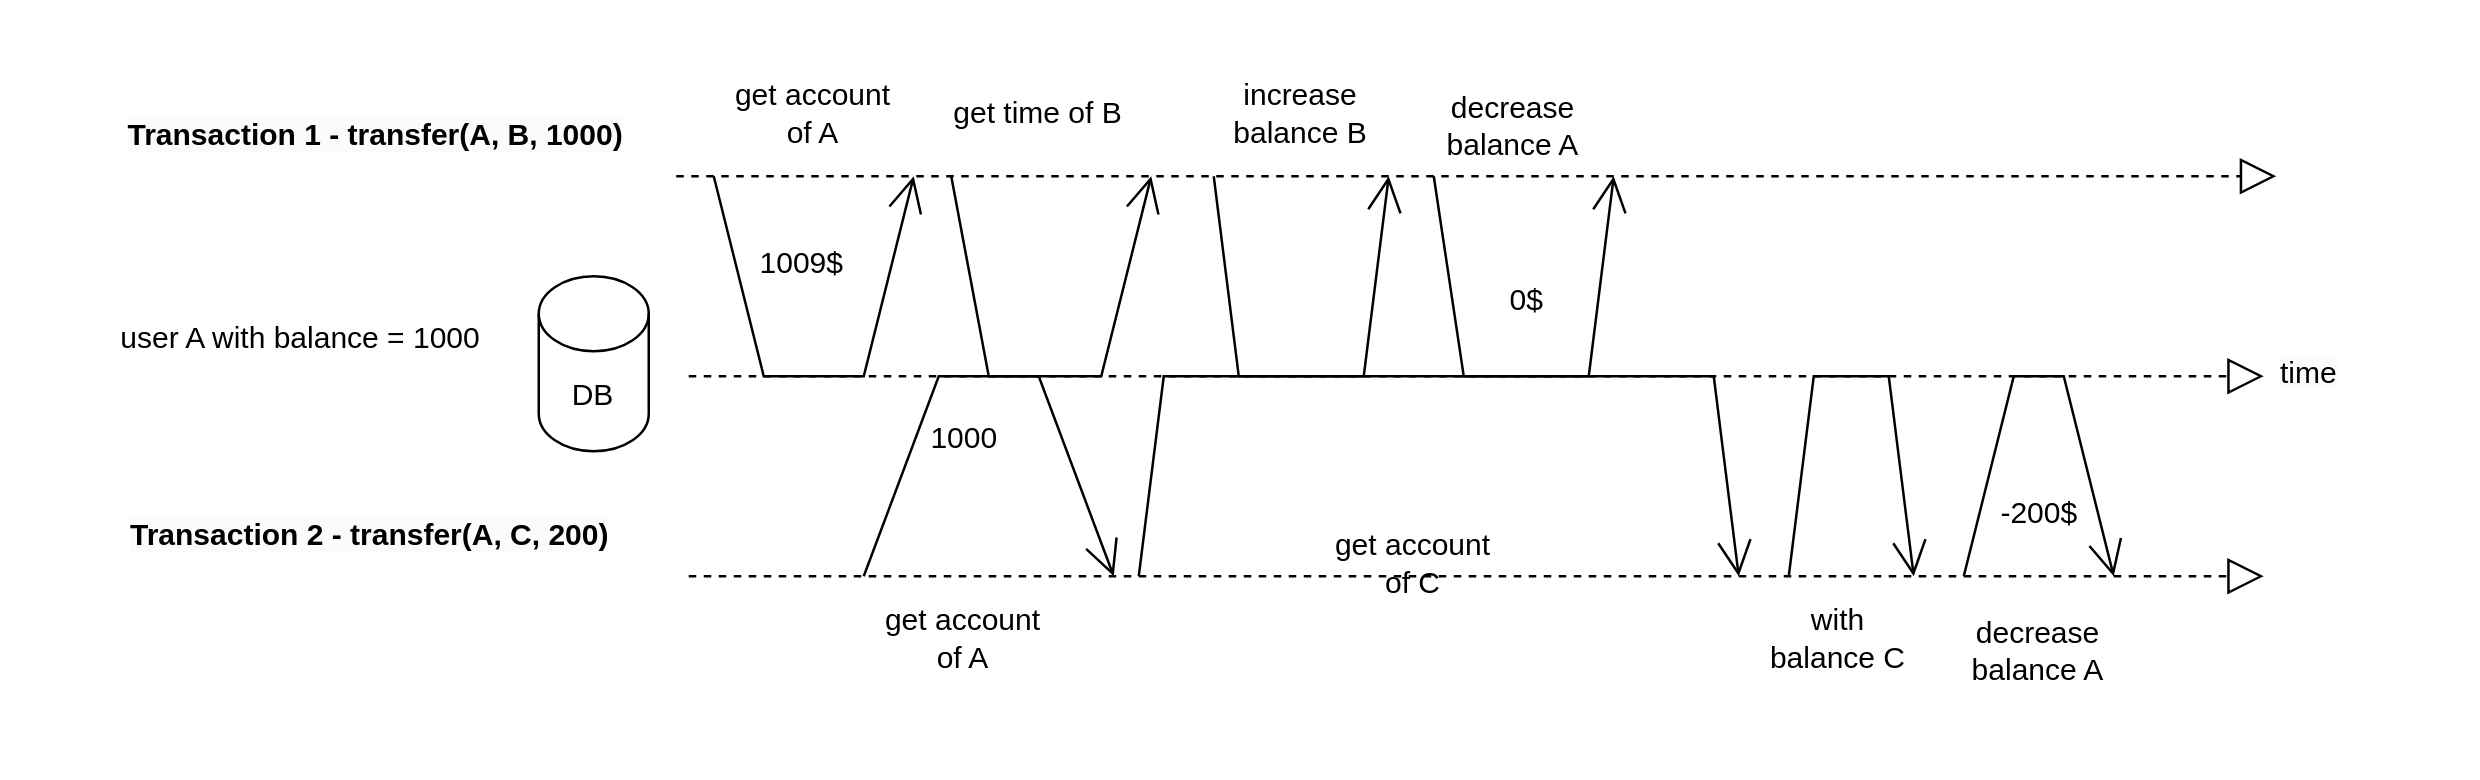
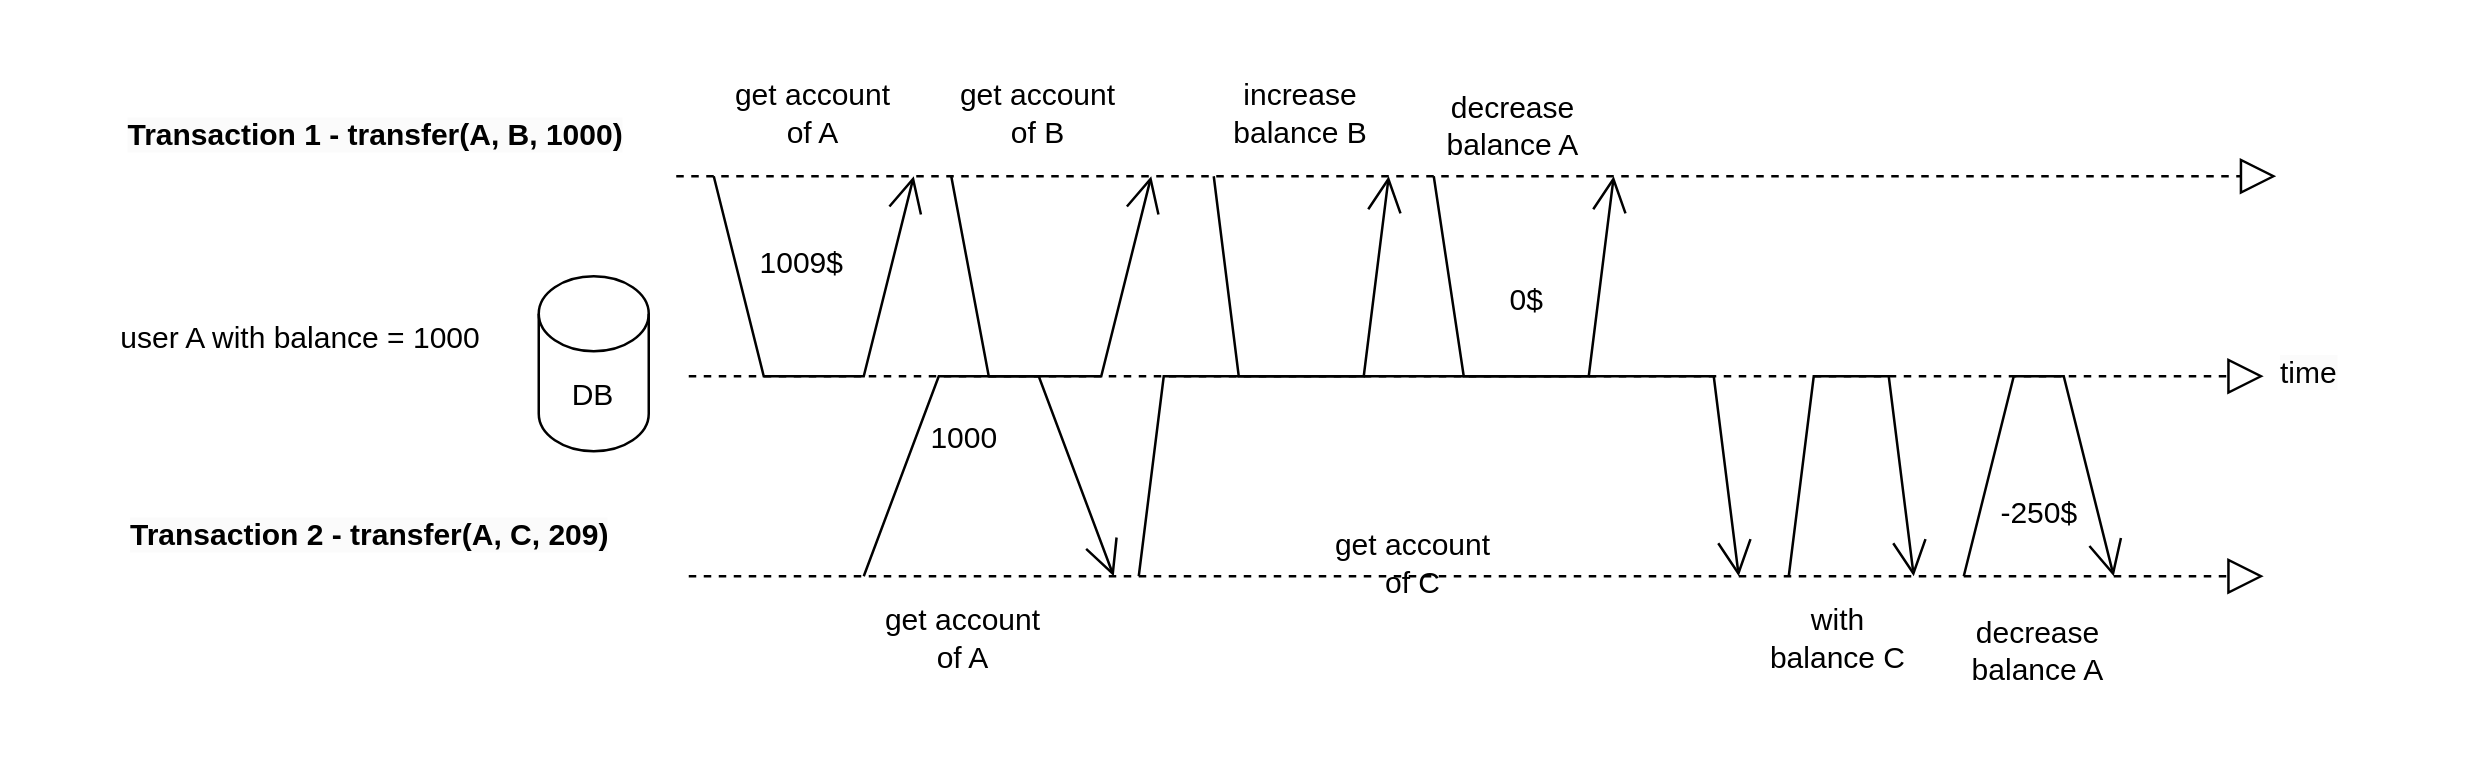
node "get time of B": label "get time of B" -> "get account of B"
node "-200$": label "-200$" -> "-250$"
node "Transaction 2 - transfer(A, C, 200)": label "Transaction 2 - transfer(A, C, 200)" -> "Transaction 2 - transfer(A, C, 209)"
